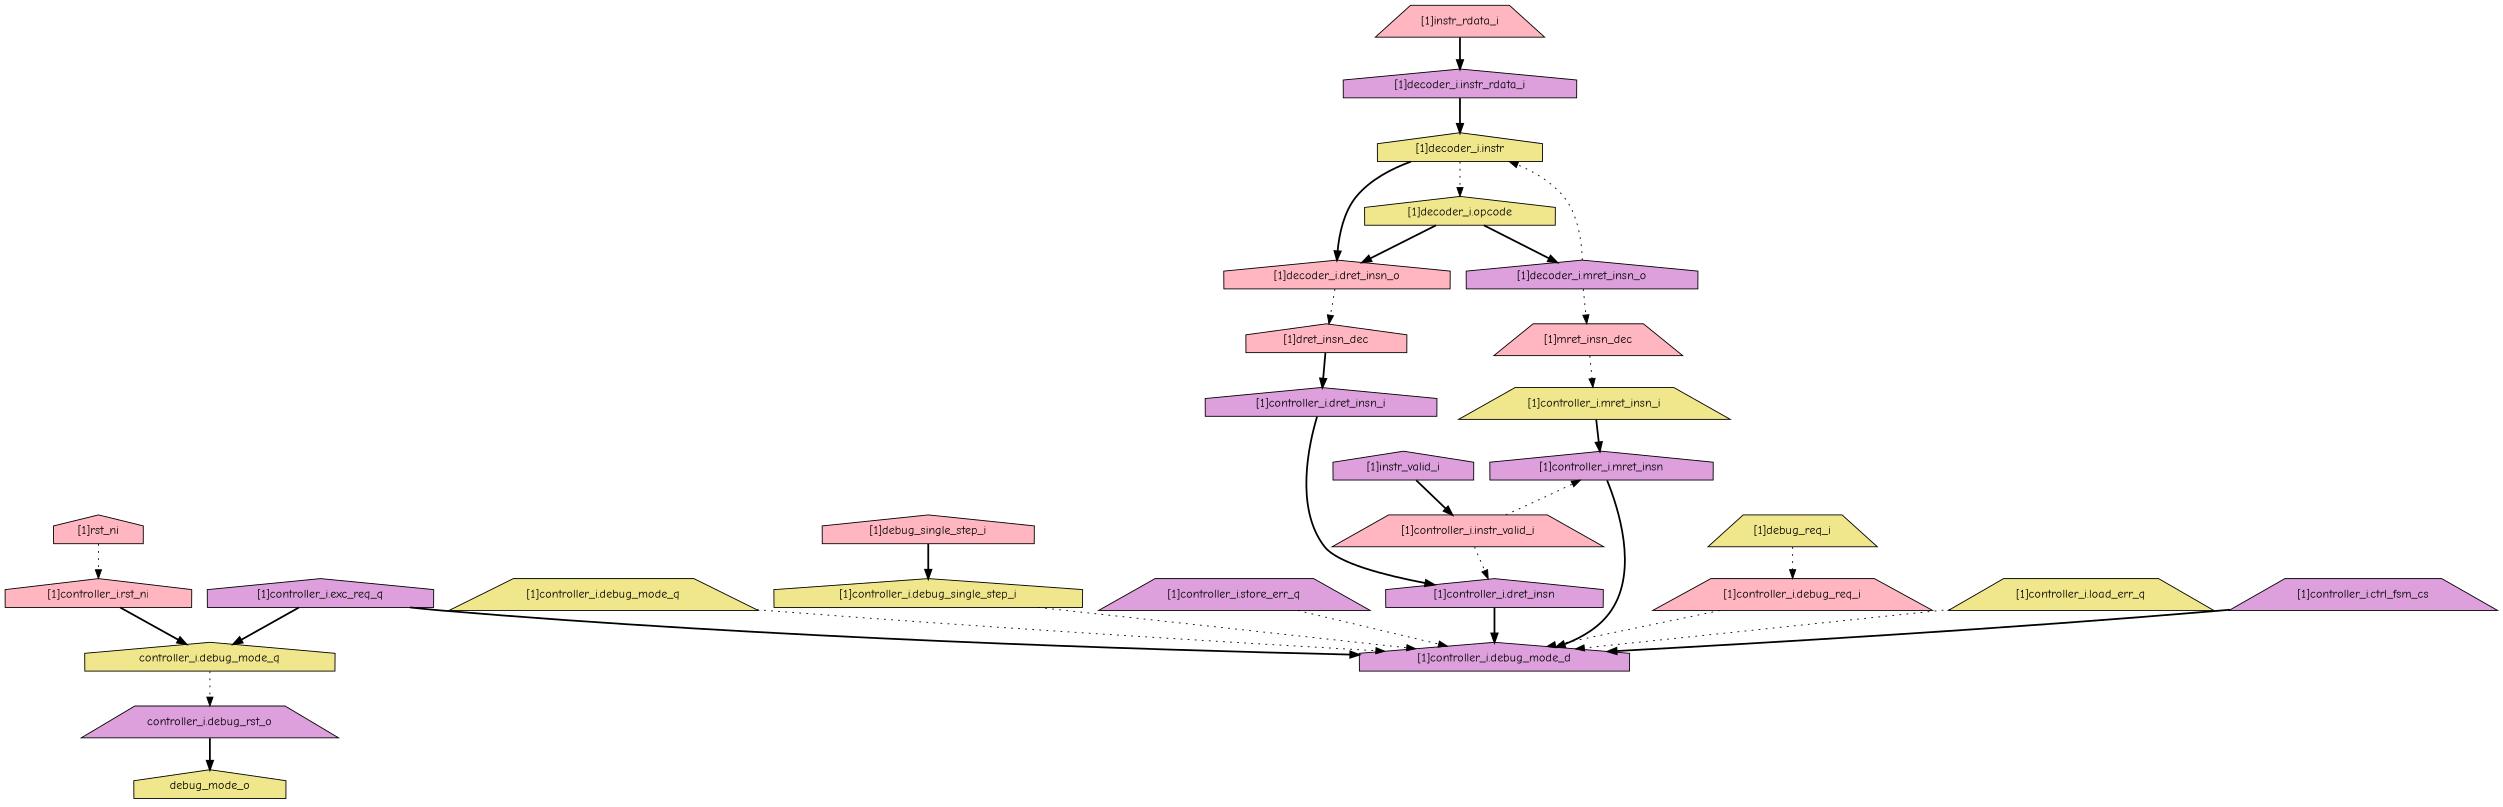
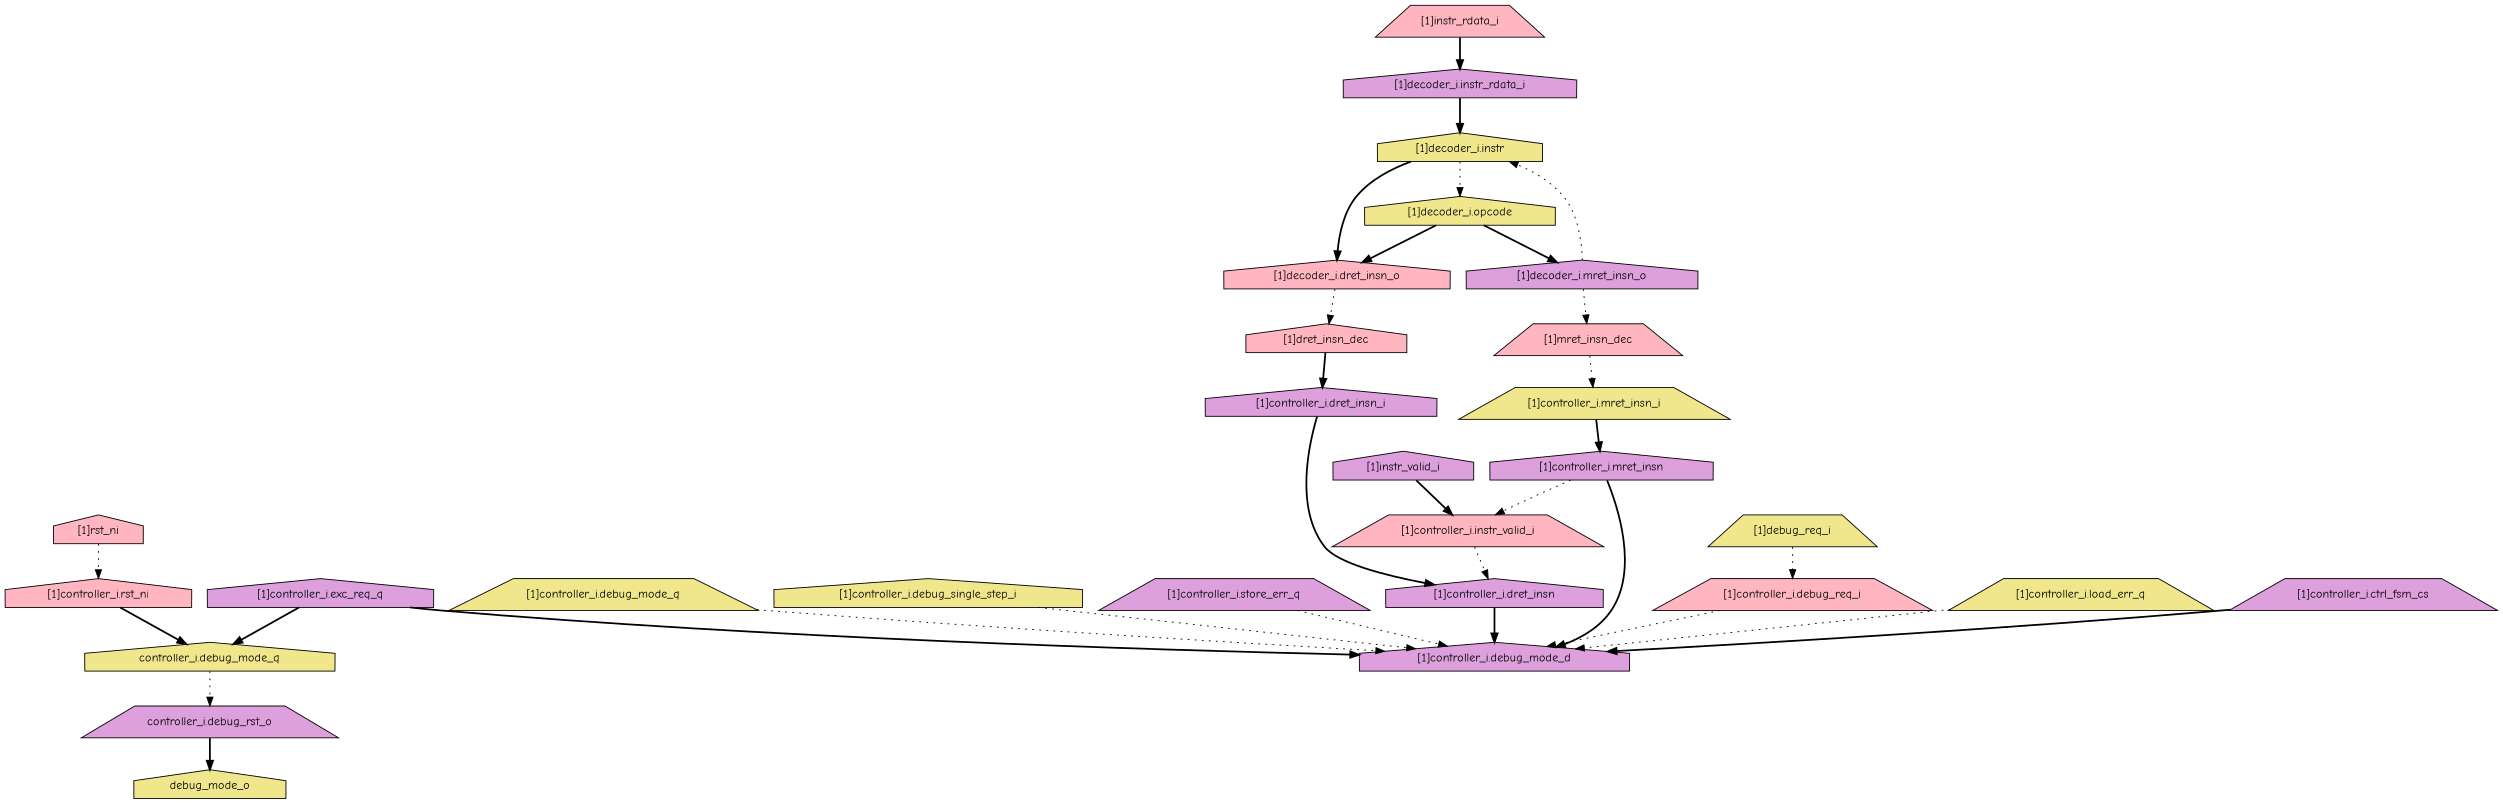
edge "[1]controller_i.instr_valid_i" -> "[1]controller_i.mret_insn": reversed
node "[1]debug_single_step_i": removed
